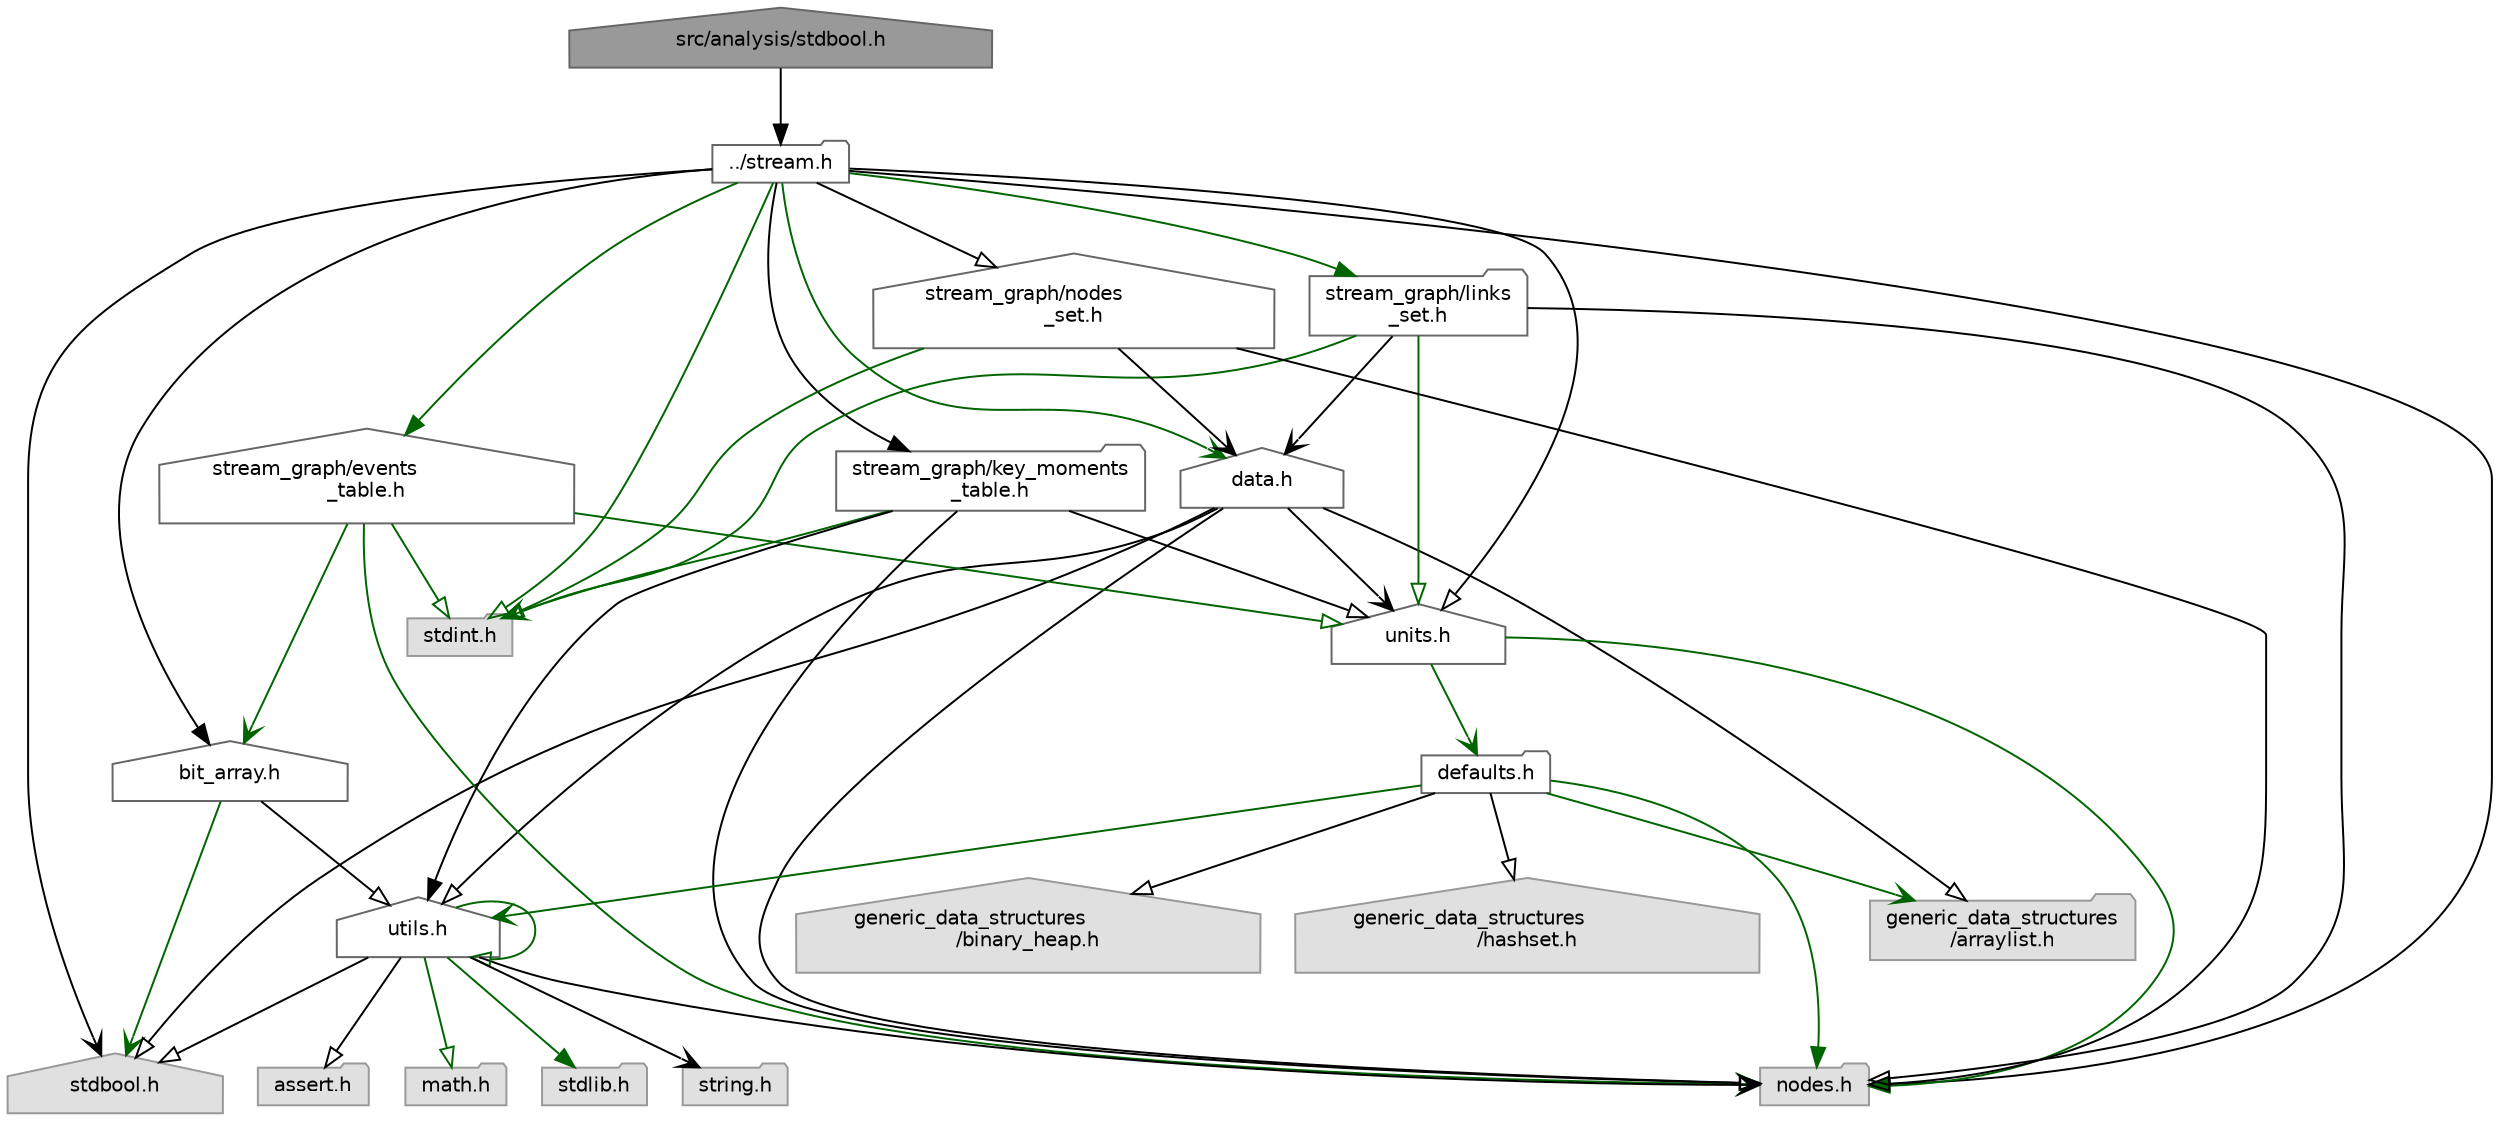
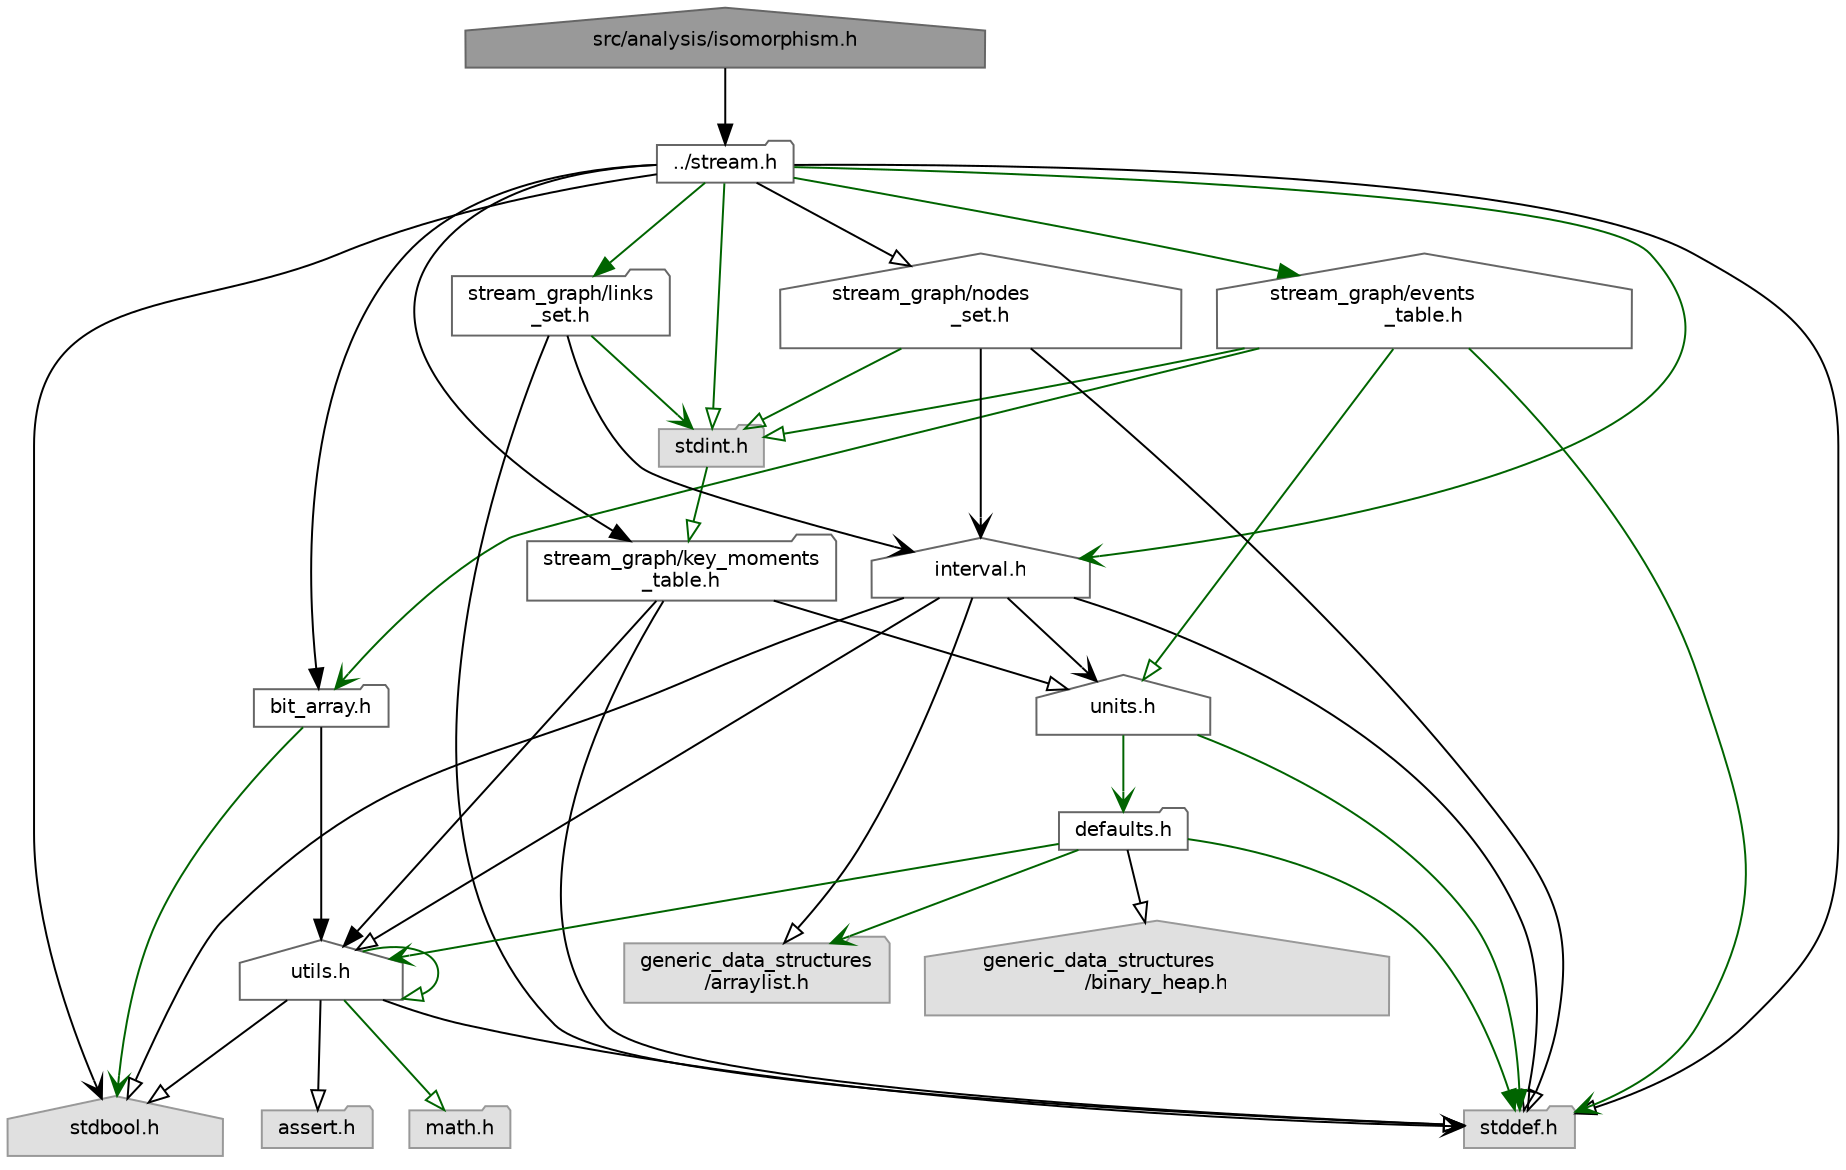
node "src/analysis/stdbool.h": label "src/analysis/stdbool.h" -> "src/analysis/isomorphism.h"
edge "../stream.h" -> "units.h": removed
edge "stream_graph/links _set.h" -> "units.h": removed
node "data.h": label "data.h" -> "interval.h"
edge "stream_graph/key_moments _table.h" -> "stdint.h": reversed
node "bit_array.h": shape house -> folder
edge "bit_array.h" -> "utils.h": arrowhead onormal -> normal
node "generic_data_structures /hashset.h": removed
node "stdlib.h": removed
node "string.h": removed
node "nodes.h": label "nodes.h" -> "stddef.h"
